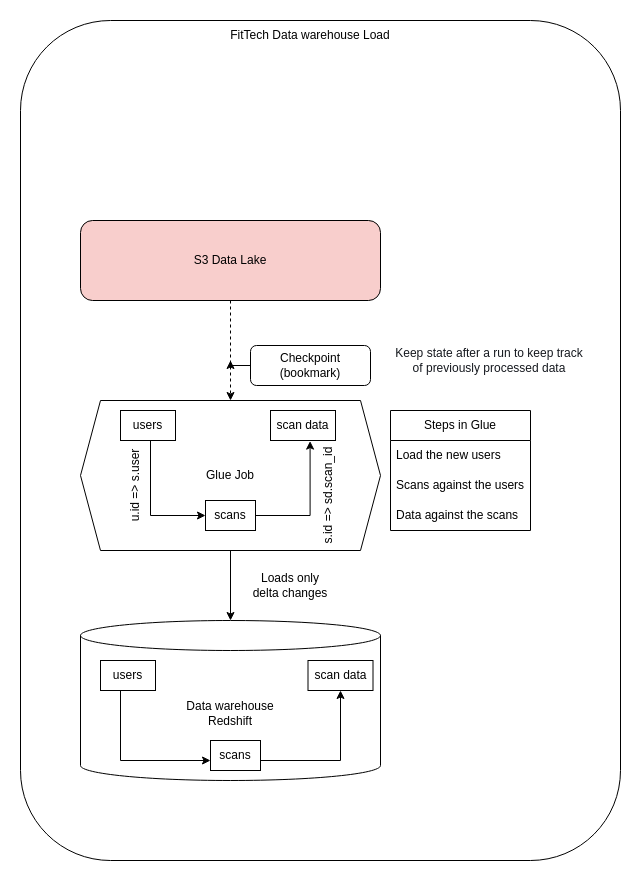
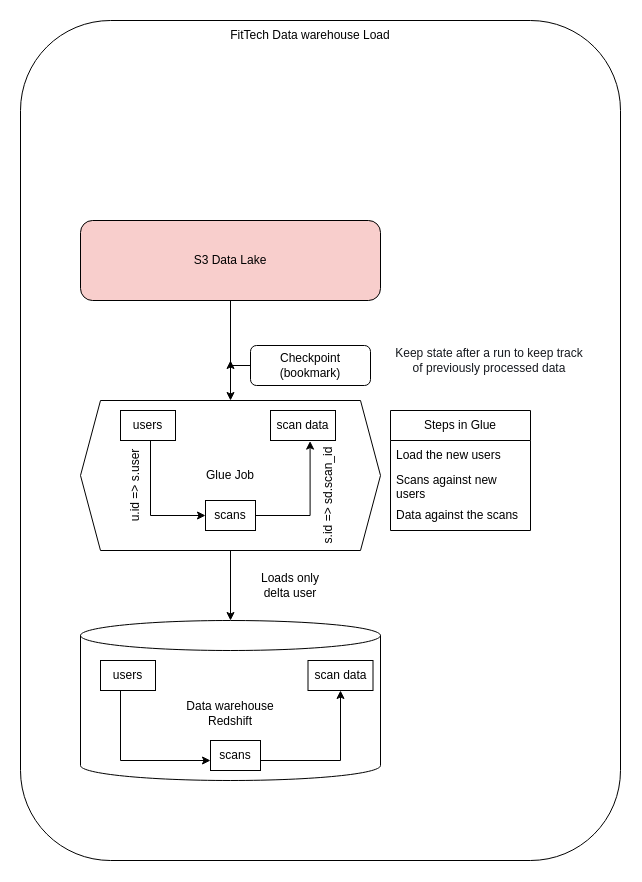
edge "S3 Data Lake" -> "Glue Job": style dashed -> solid
node "Scans against the users": label "Scans against the users" -> "Scans against new users"
node "Loads only delta changes": label "Loads only delta changes" -> "Loads only delta user"
